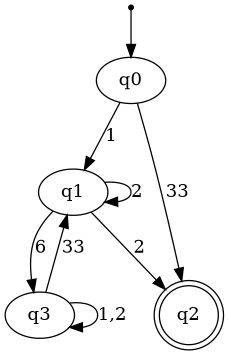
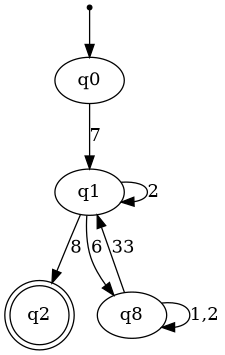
edge "q0" -> "q1": label "1" -> "7"
edge "q0" -> "q2": removed, label "33"
edge "q1" -> "q2": label "2" -> "8"
node "q3": label "q3" -> "q8"
